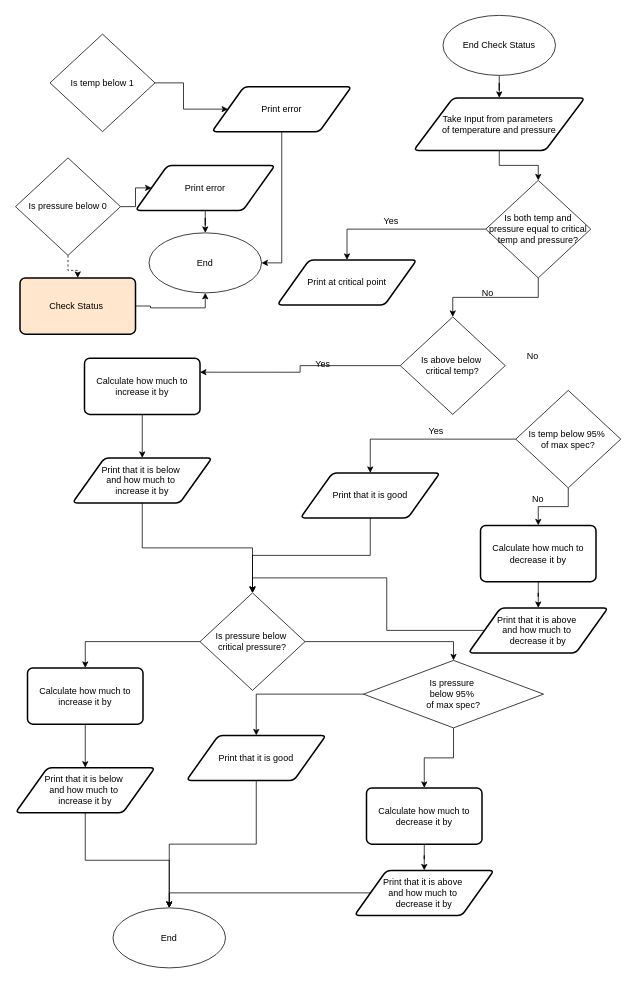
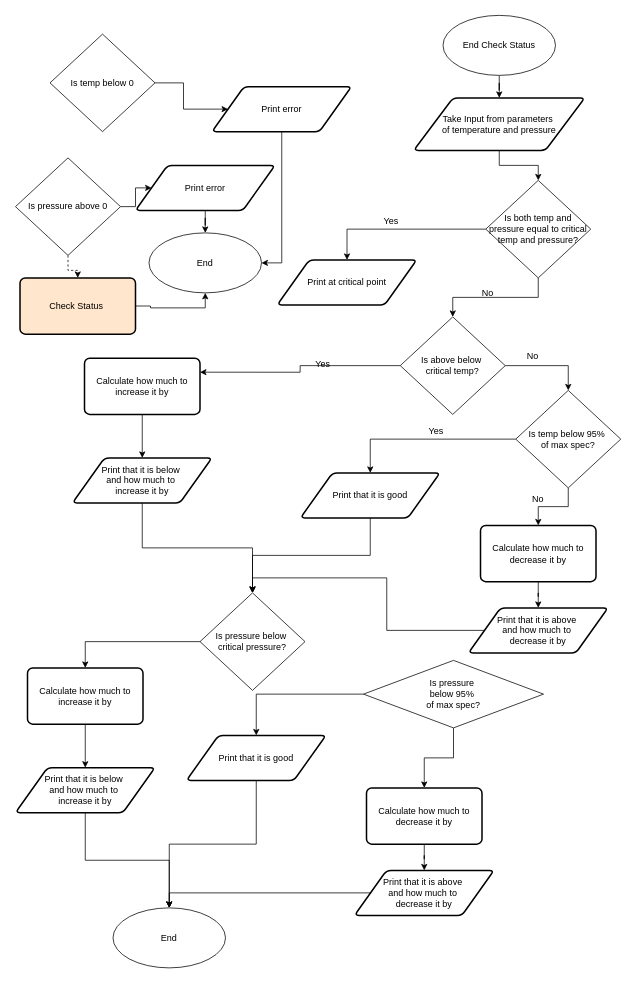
node "Is temp below 1": label "Is temp below 1" -> "Is temp below 0"
node "Is pressure below 0": label "Is pressure below 0" -> "Is pressure above 0"
edge "Is above below critical temp?" -> "Is temp below 95% of max spec?": added
edge "Is pressure below critical pressure?" -> "Is pressure below 95% of max spec?": removed
